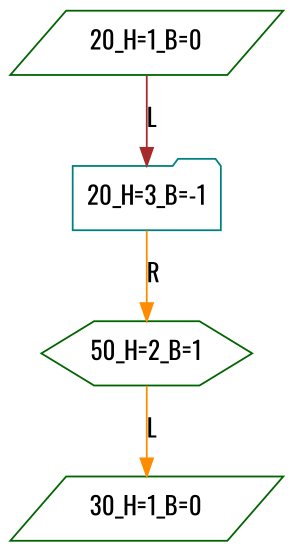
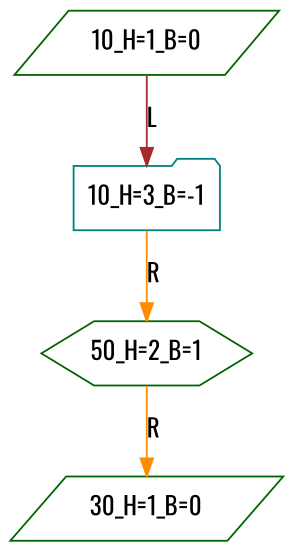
node "20_H=1_B=0": label "20_H=1_B=0" -> "10_H=1_B=0"
node "20_H=3_B=-1": label "20_H=3_B=-1" -> "10_H=3_B=-1"
edge "50_H=2_B=1" -> "30_H=1_B=0": label "L" -> "R"
